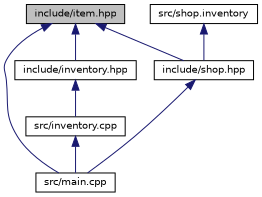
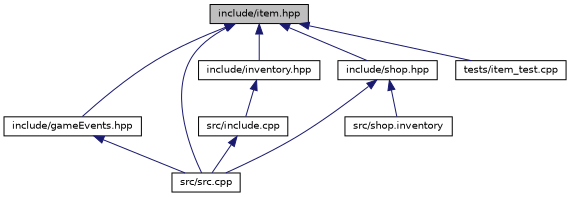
edge "include/shop.hpp" -> "src/shop.inventory": reversed
node "tests/item_test.cpp": added
node "include/gameEvents.hpp": added
node "src/inventory.cpp": label "src/inventory.cpp" -> "src/include.cpp"
node "src/main.cpp": label "src/main.cpp" -> "src/src.cpp"
